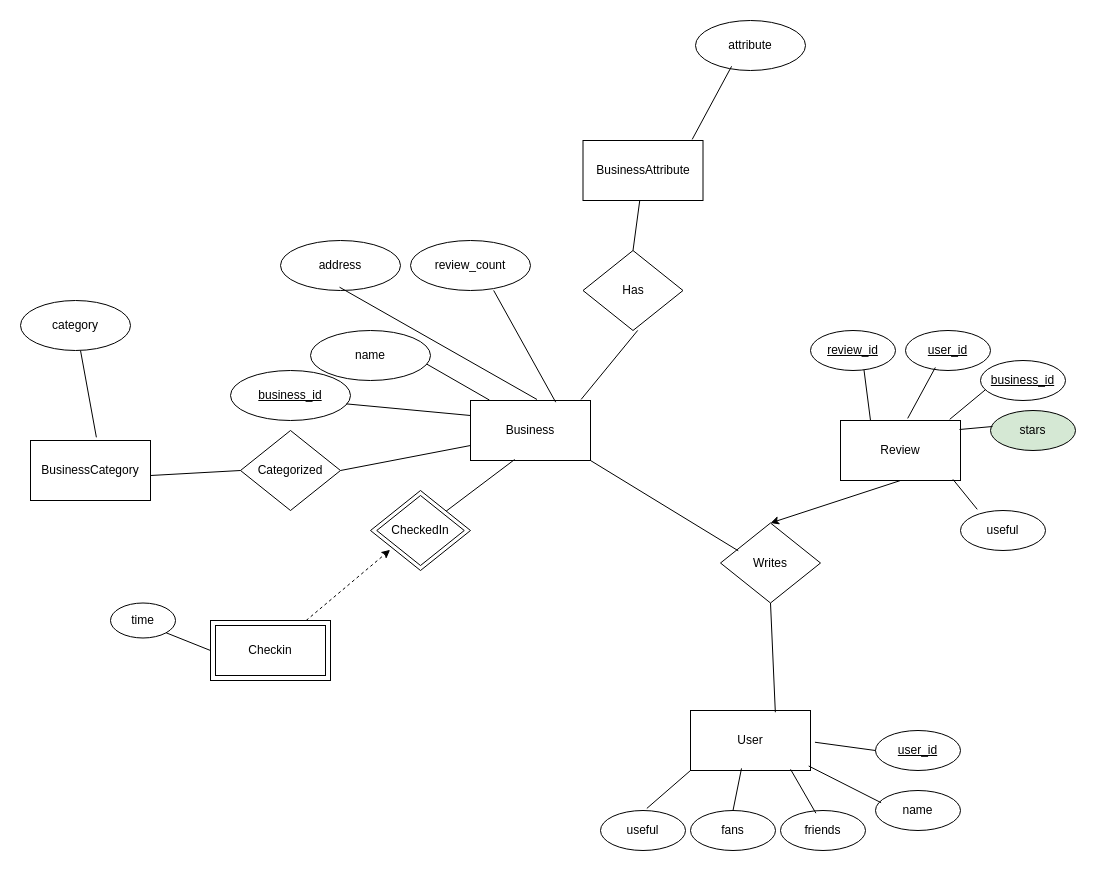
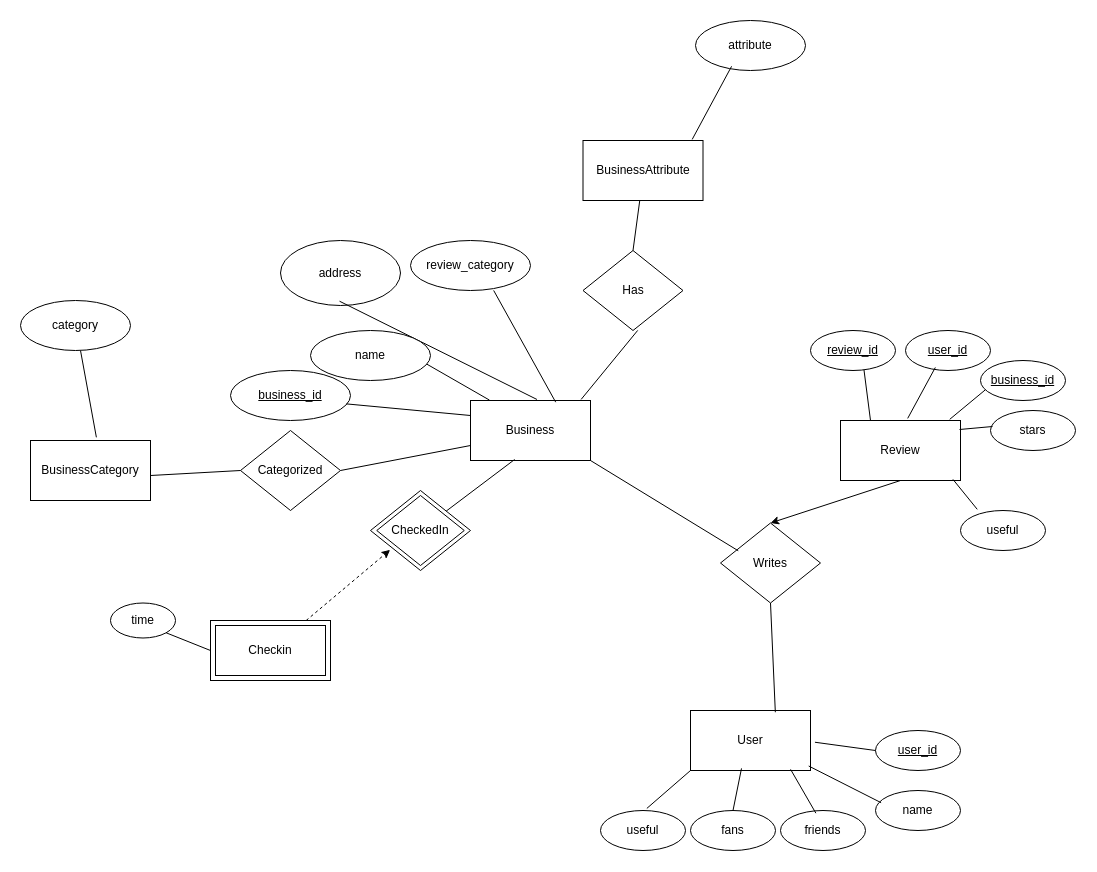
node "address": size 120x50 -> 120x65
node "review_count": label "review_count" -> "review_category"
node "stars": fillcolor #d5e8d4 -> #ffffff
